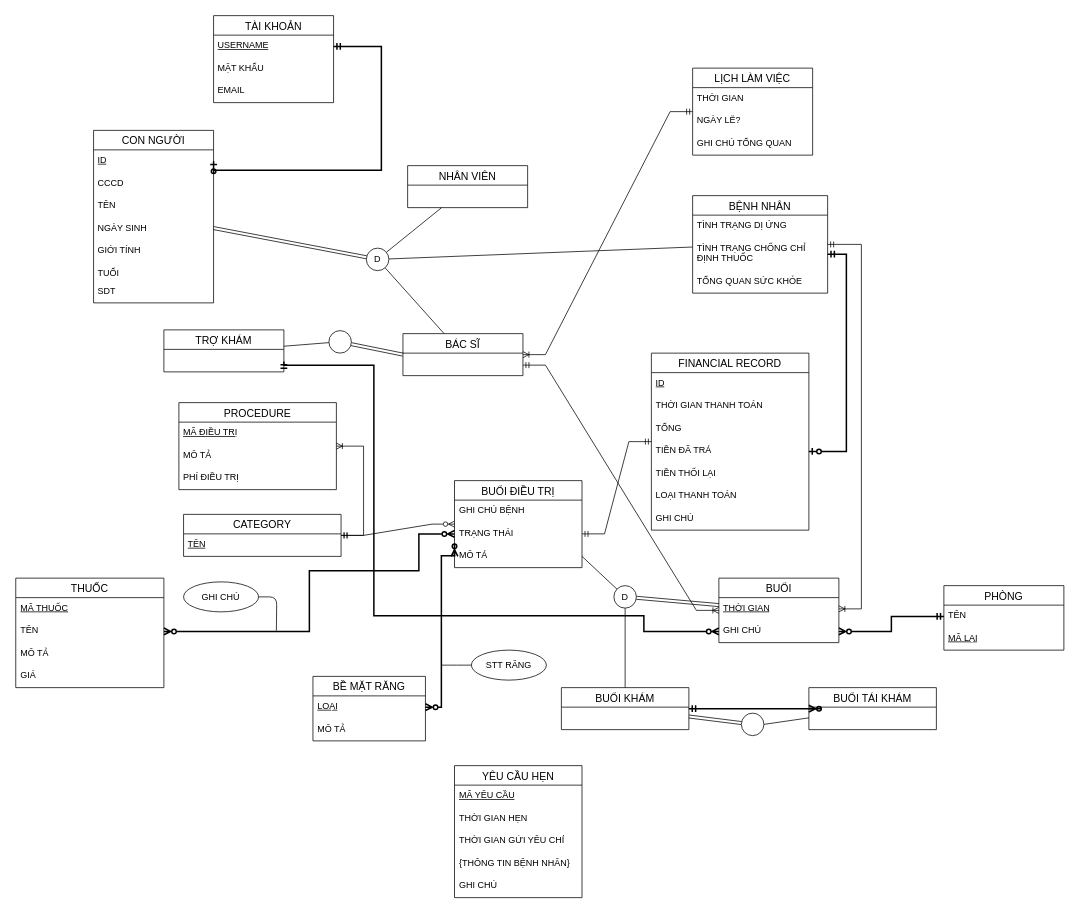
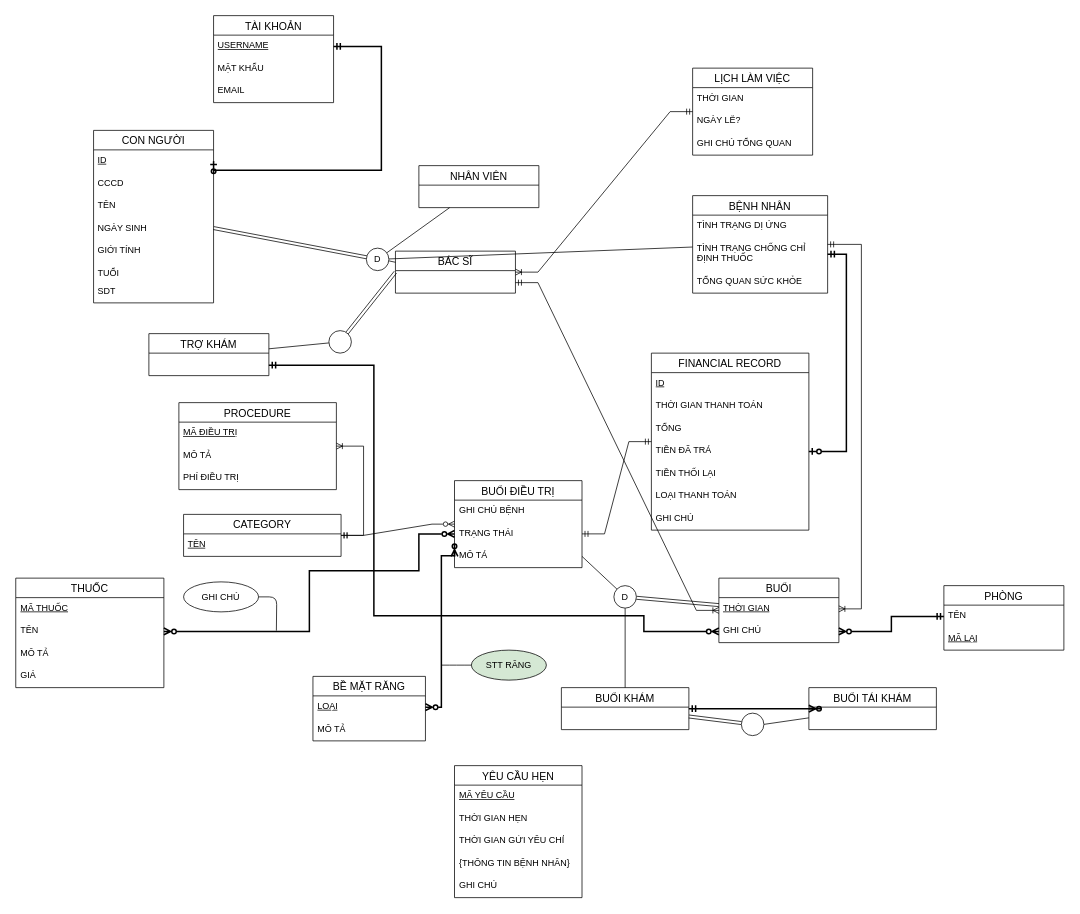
node "NHÂN VIÊN": moved (468, 186) -> (479, 186)
node "TRỢ KHÁM": moved (224, 351) -> (209, 354)
node "BÁC SĨ": moved (463, 354) -> (455, 272)
node "STT RĂNG": fillcolor #ffffff -> #d5e8d4
